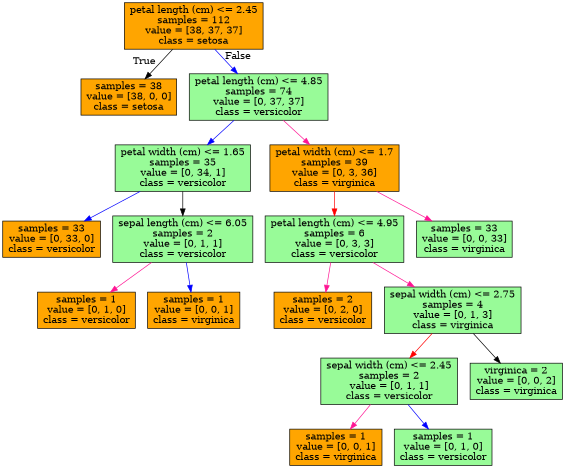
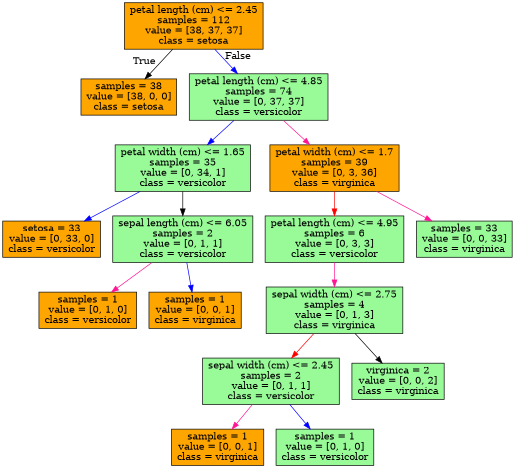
node "samples = 33 value = [0, 33, 0] class = versicolor": label "samples = 33 value = [0, 33, 0] class = versicolor" -> "setosa = 33 value = [0, 33, 0] class = versicolor"
node "samples = 2 value = [0, 2, 0] class = versicolor": removed
